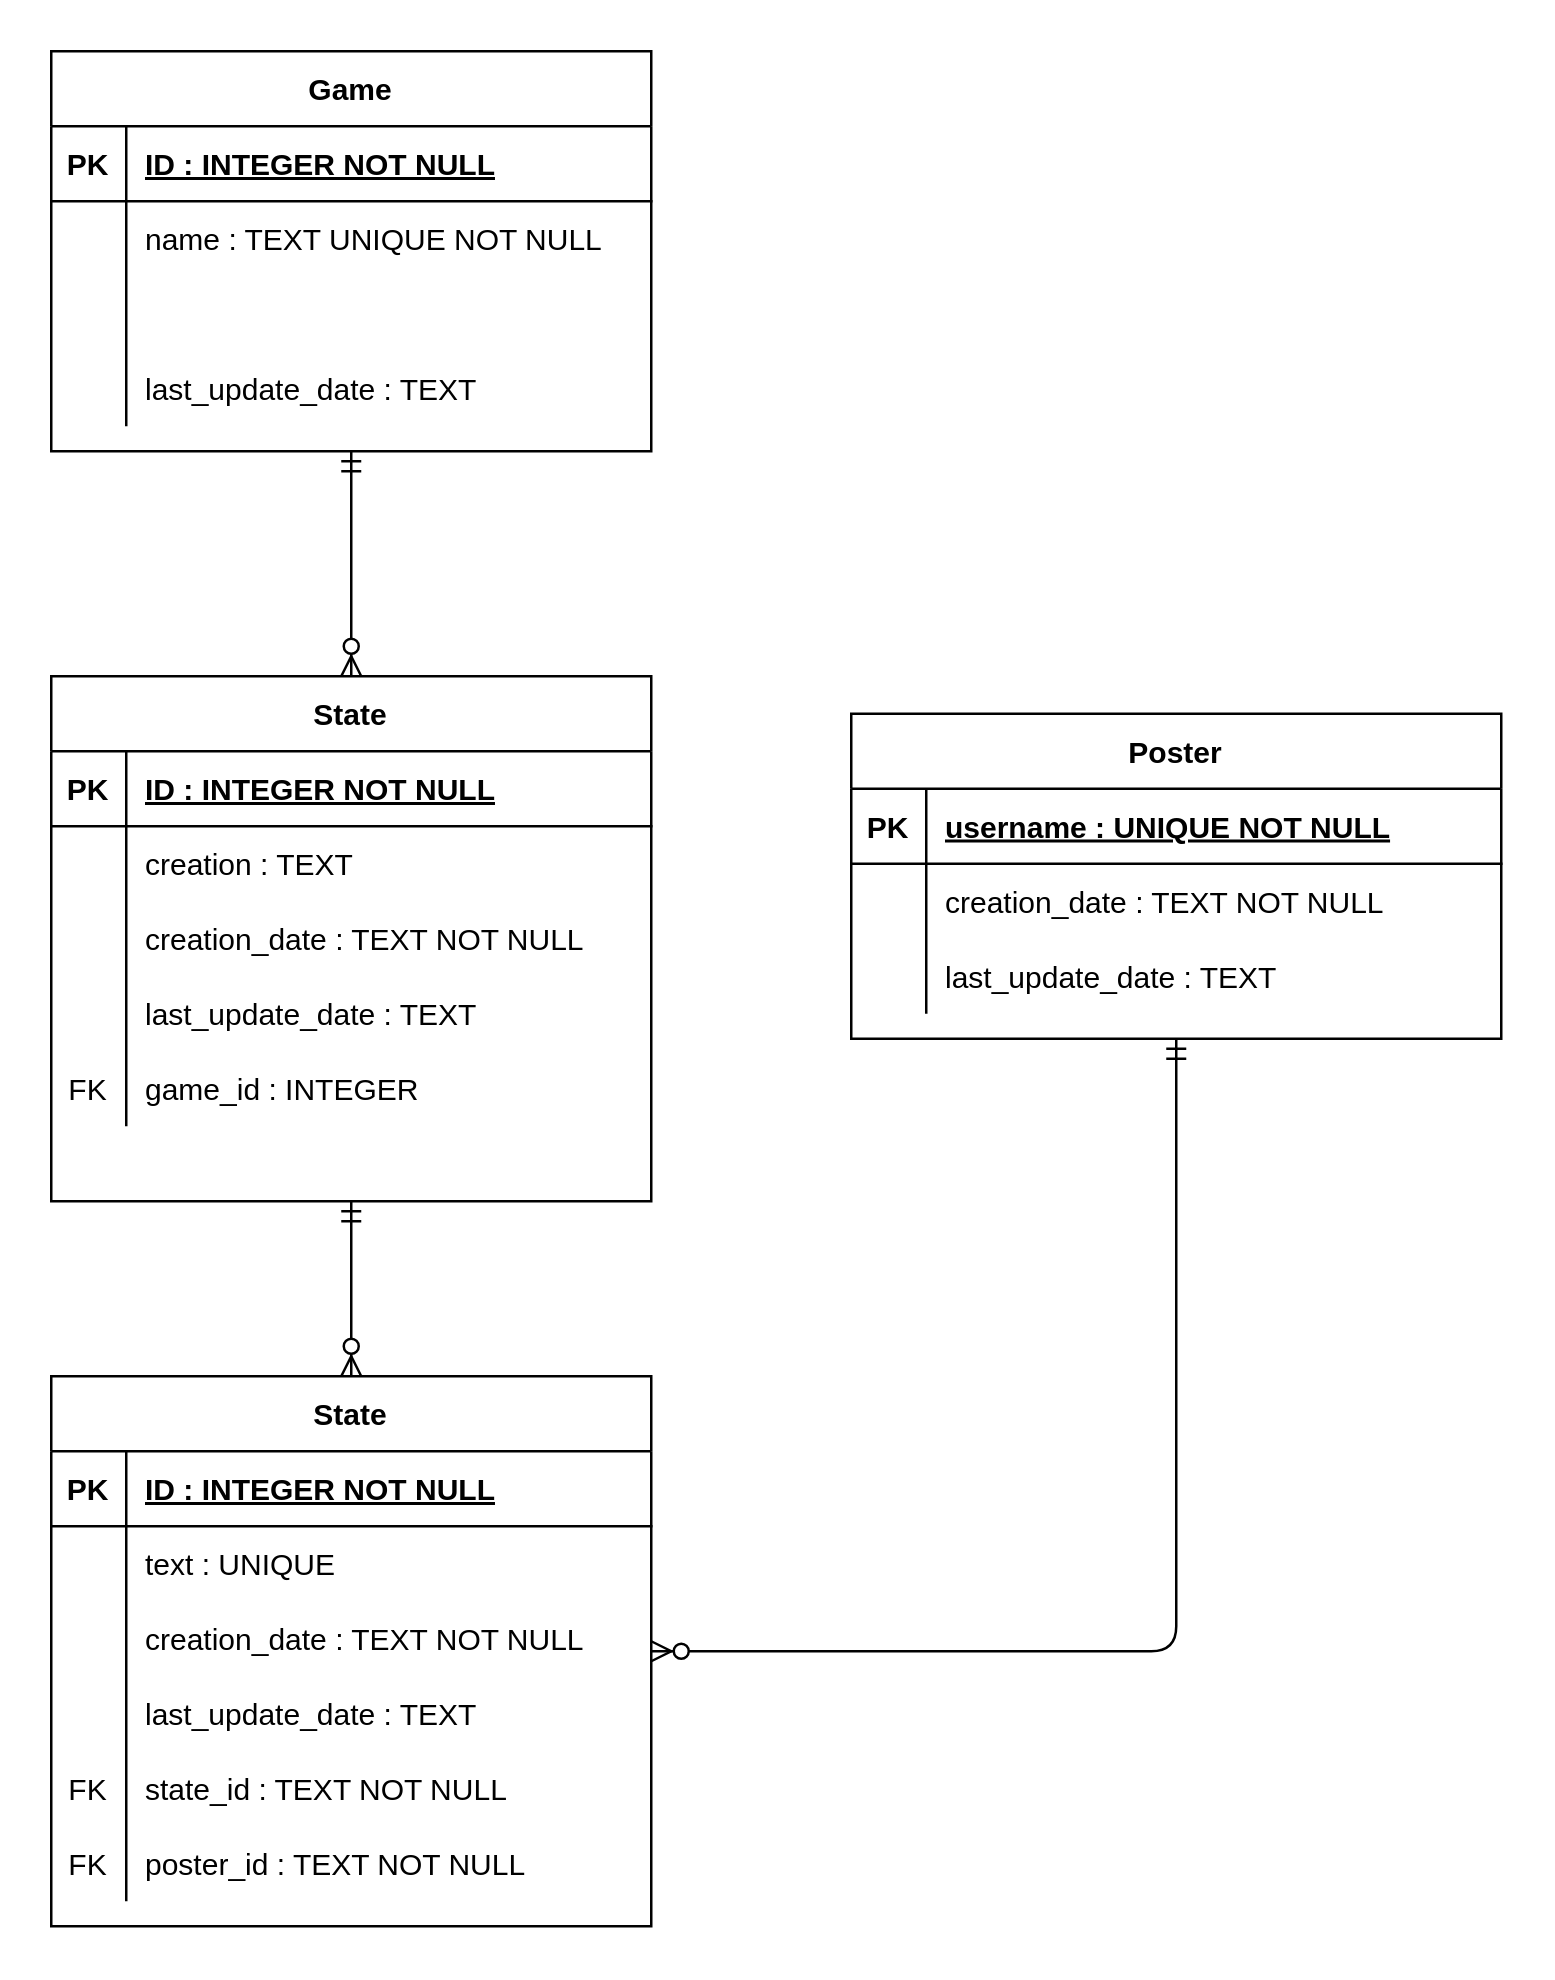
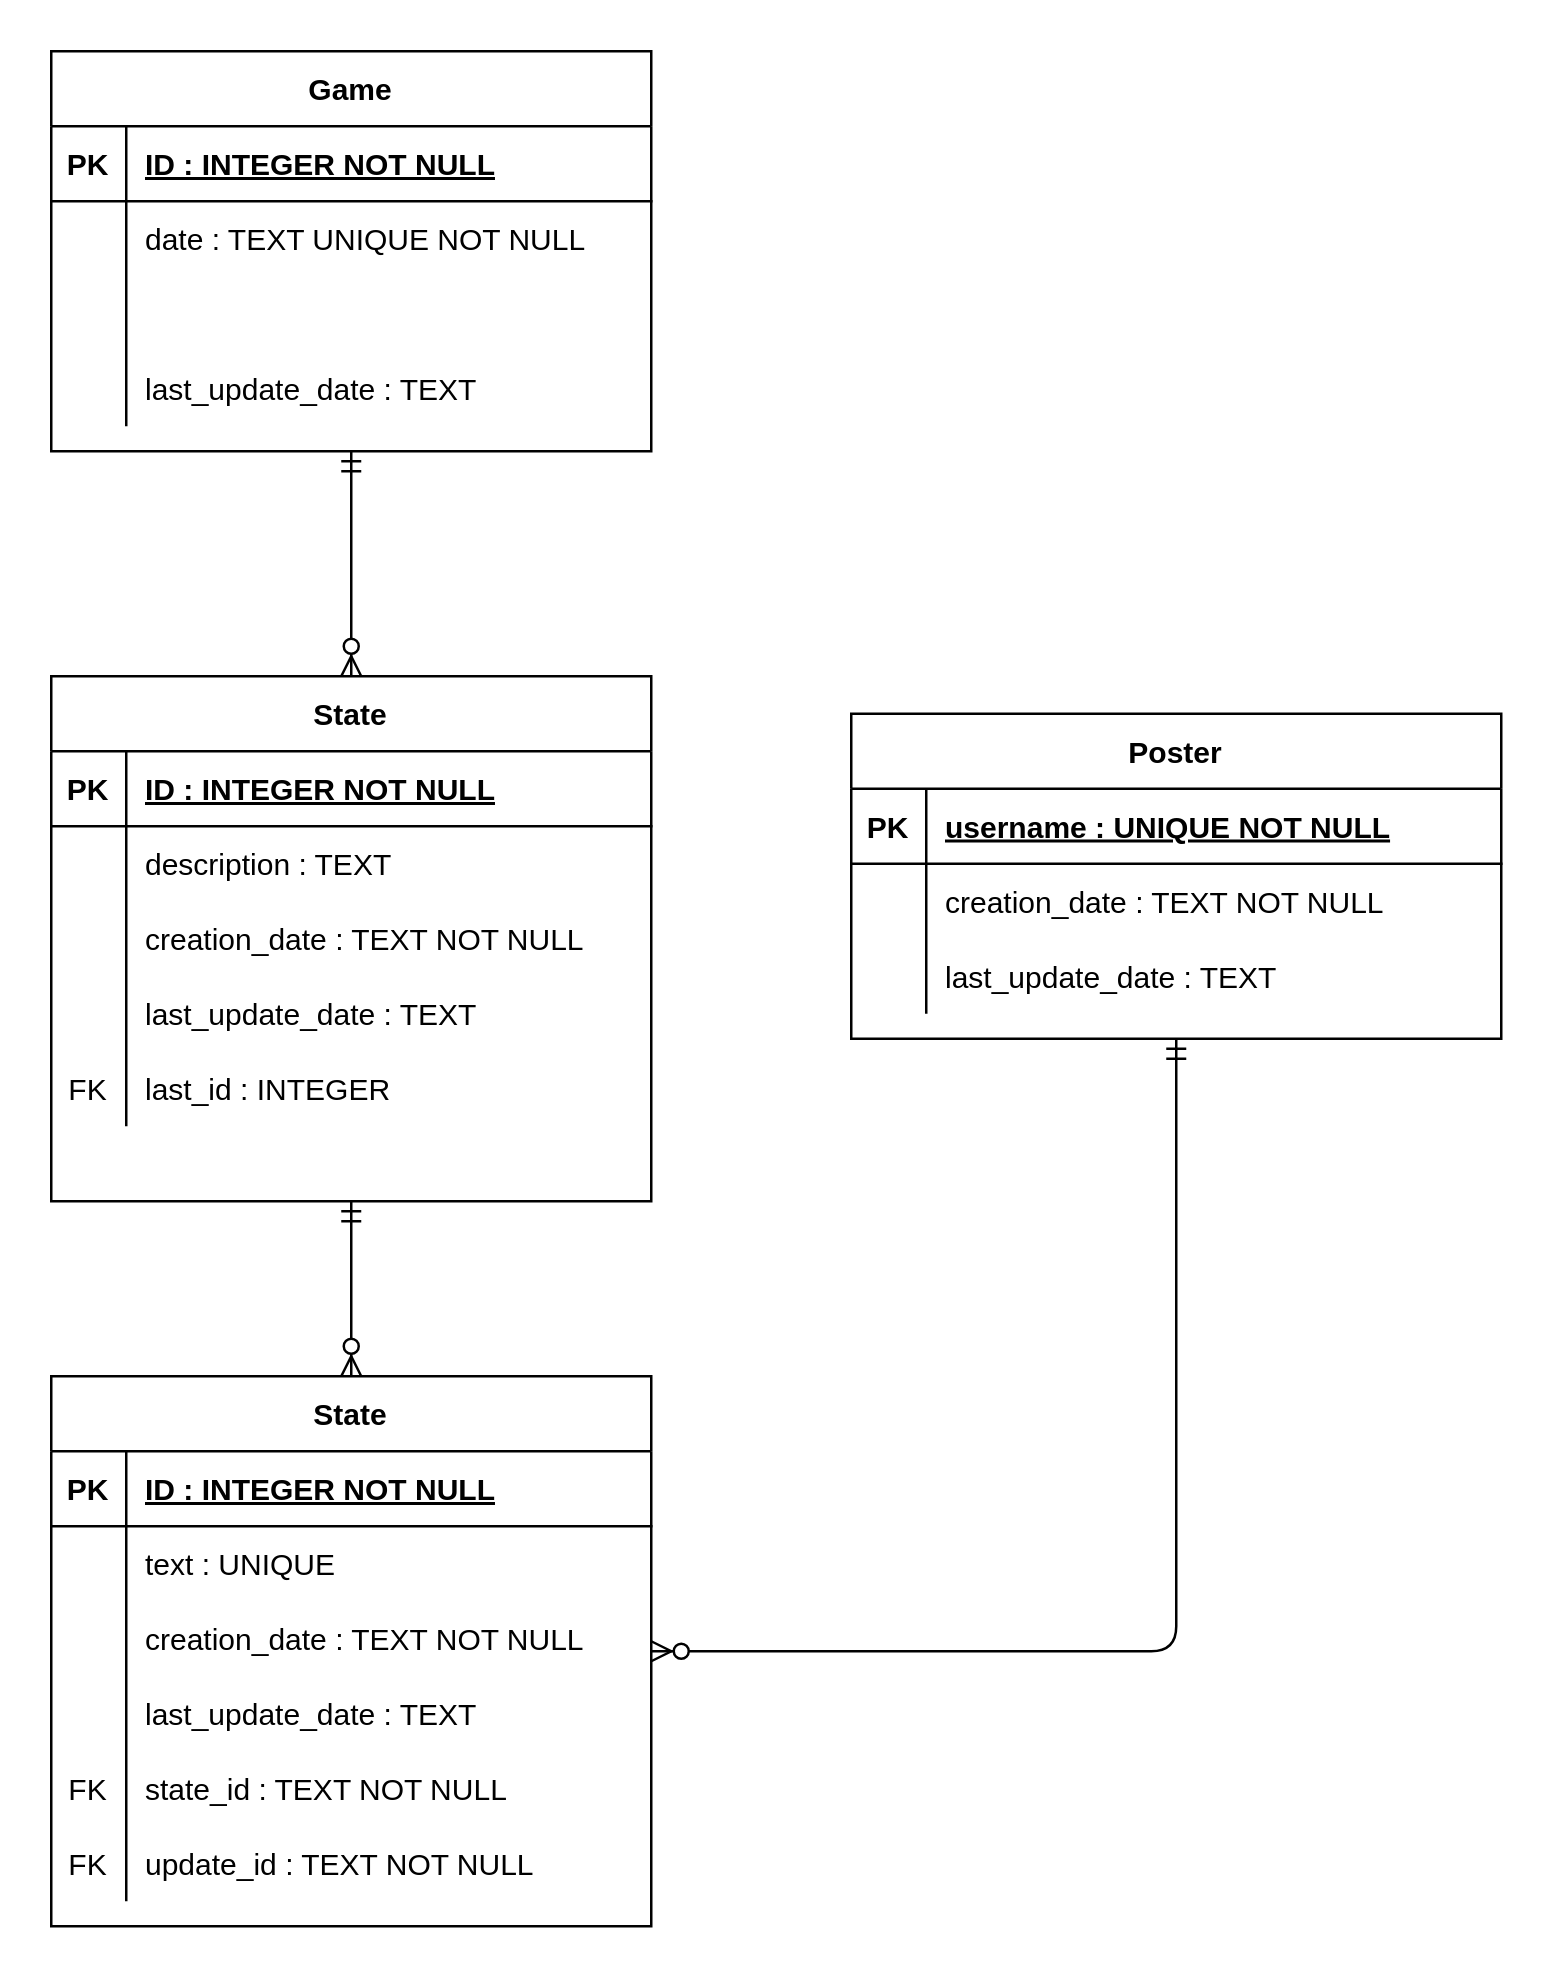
node "name : TEXT UNIQUE NOT NULL": label "name : TEXT UNIQUE NOT NULL" -> "date : TEXT UNIQUE NOT NULL"
node "creation : TEXT": label "creation : TEXT" -> "description : TEXT"
node "game_id : INTEGER": label "game_id : INTEGER" -> "last_id : INTEGER"
node "poster_id : TEXT NOT NULL": label "poster_id : TEXT NOT NULL" -> "update_id : TEXT NOT NULL"
